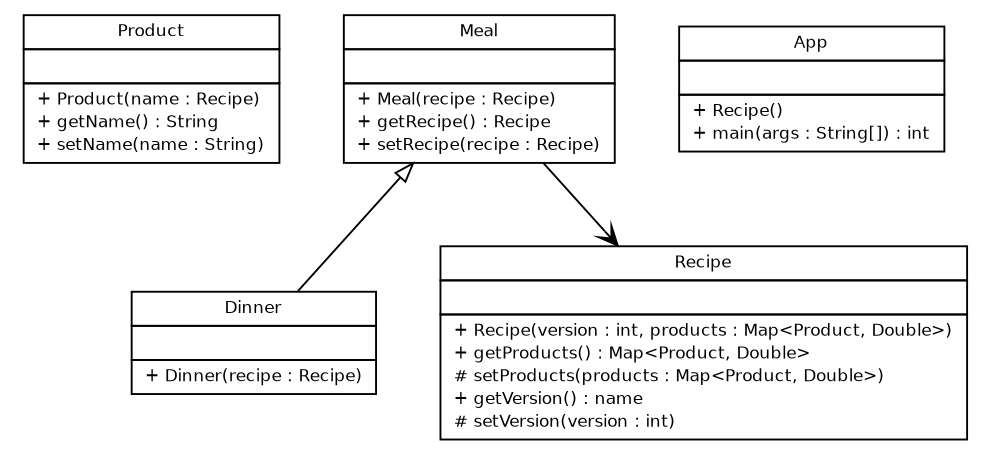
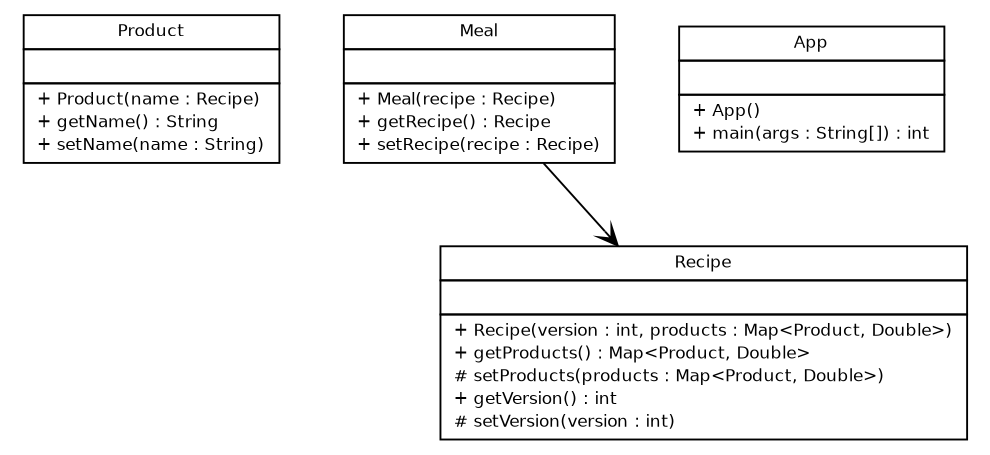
node "App": text "+ Recipe()" -> "+ App()"
node "Dinner": removed
node "Recipe": text "+ getVersion() : name" -> "+ getVersion() : int"
